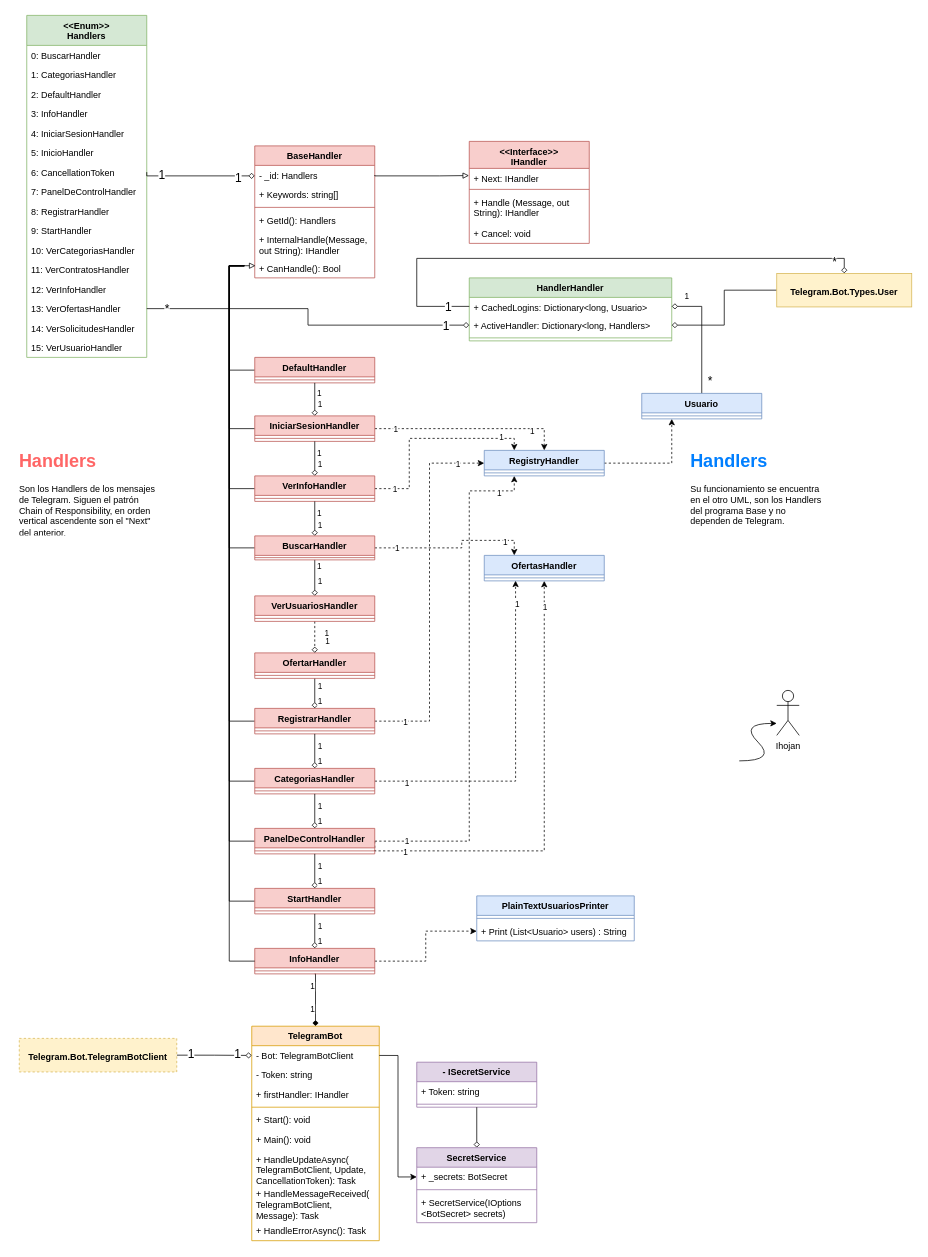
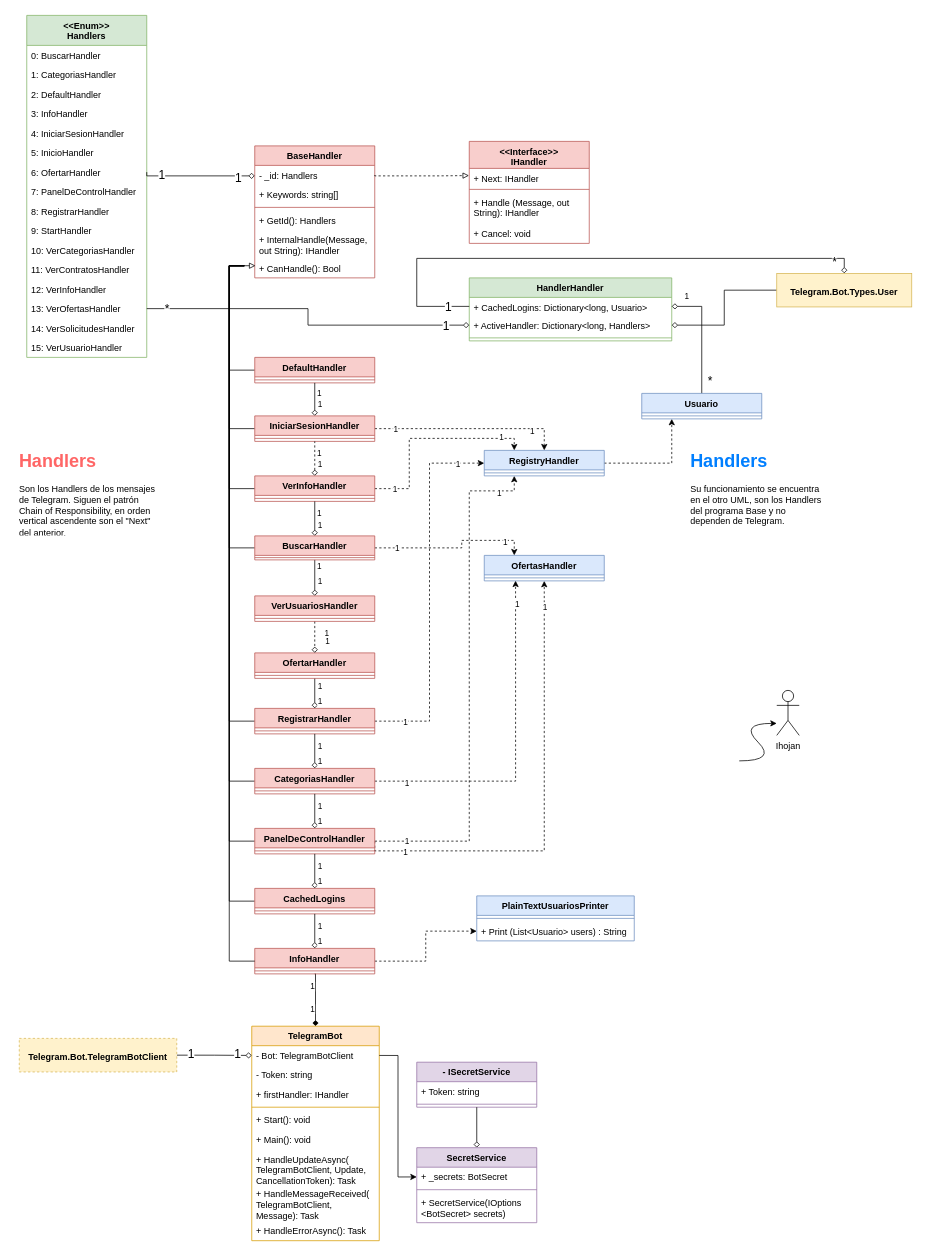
node "6: CancellationToken": label "6: CancellationToken" -> "6: OfertarHandler"
edge "- _id: Handlers" -> "+ Next: IHandler": style solid -> dashed
edge "IniciarSesionHandler" -> "VerInfoHandler": style solid -> dashed
node "StartHandler": label "StartHandler" -> "CachedLogins"
